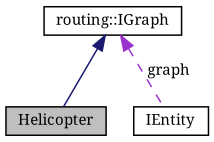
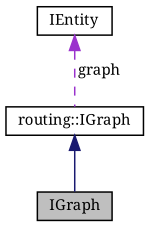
edge "IEntity" -> "routing::IGraph": reversed
node "Helicopter": label "Helicopter" -> "IGraph"
